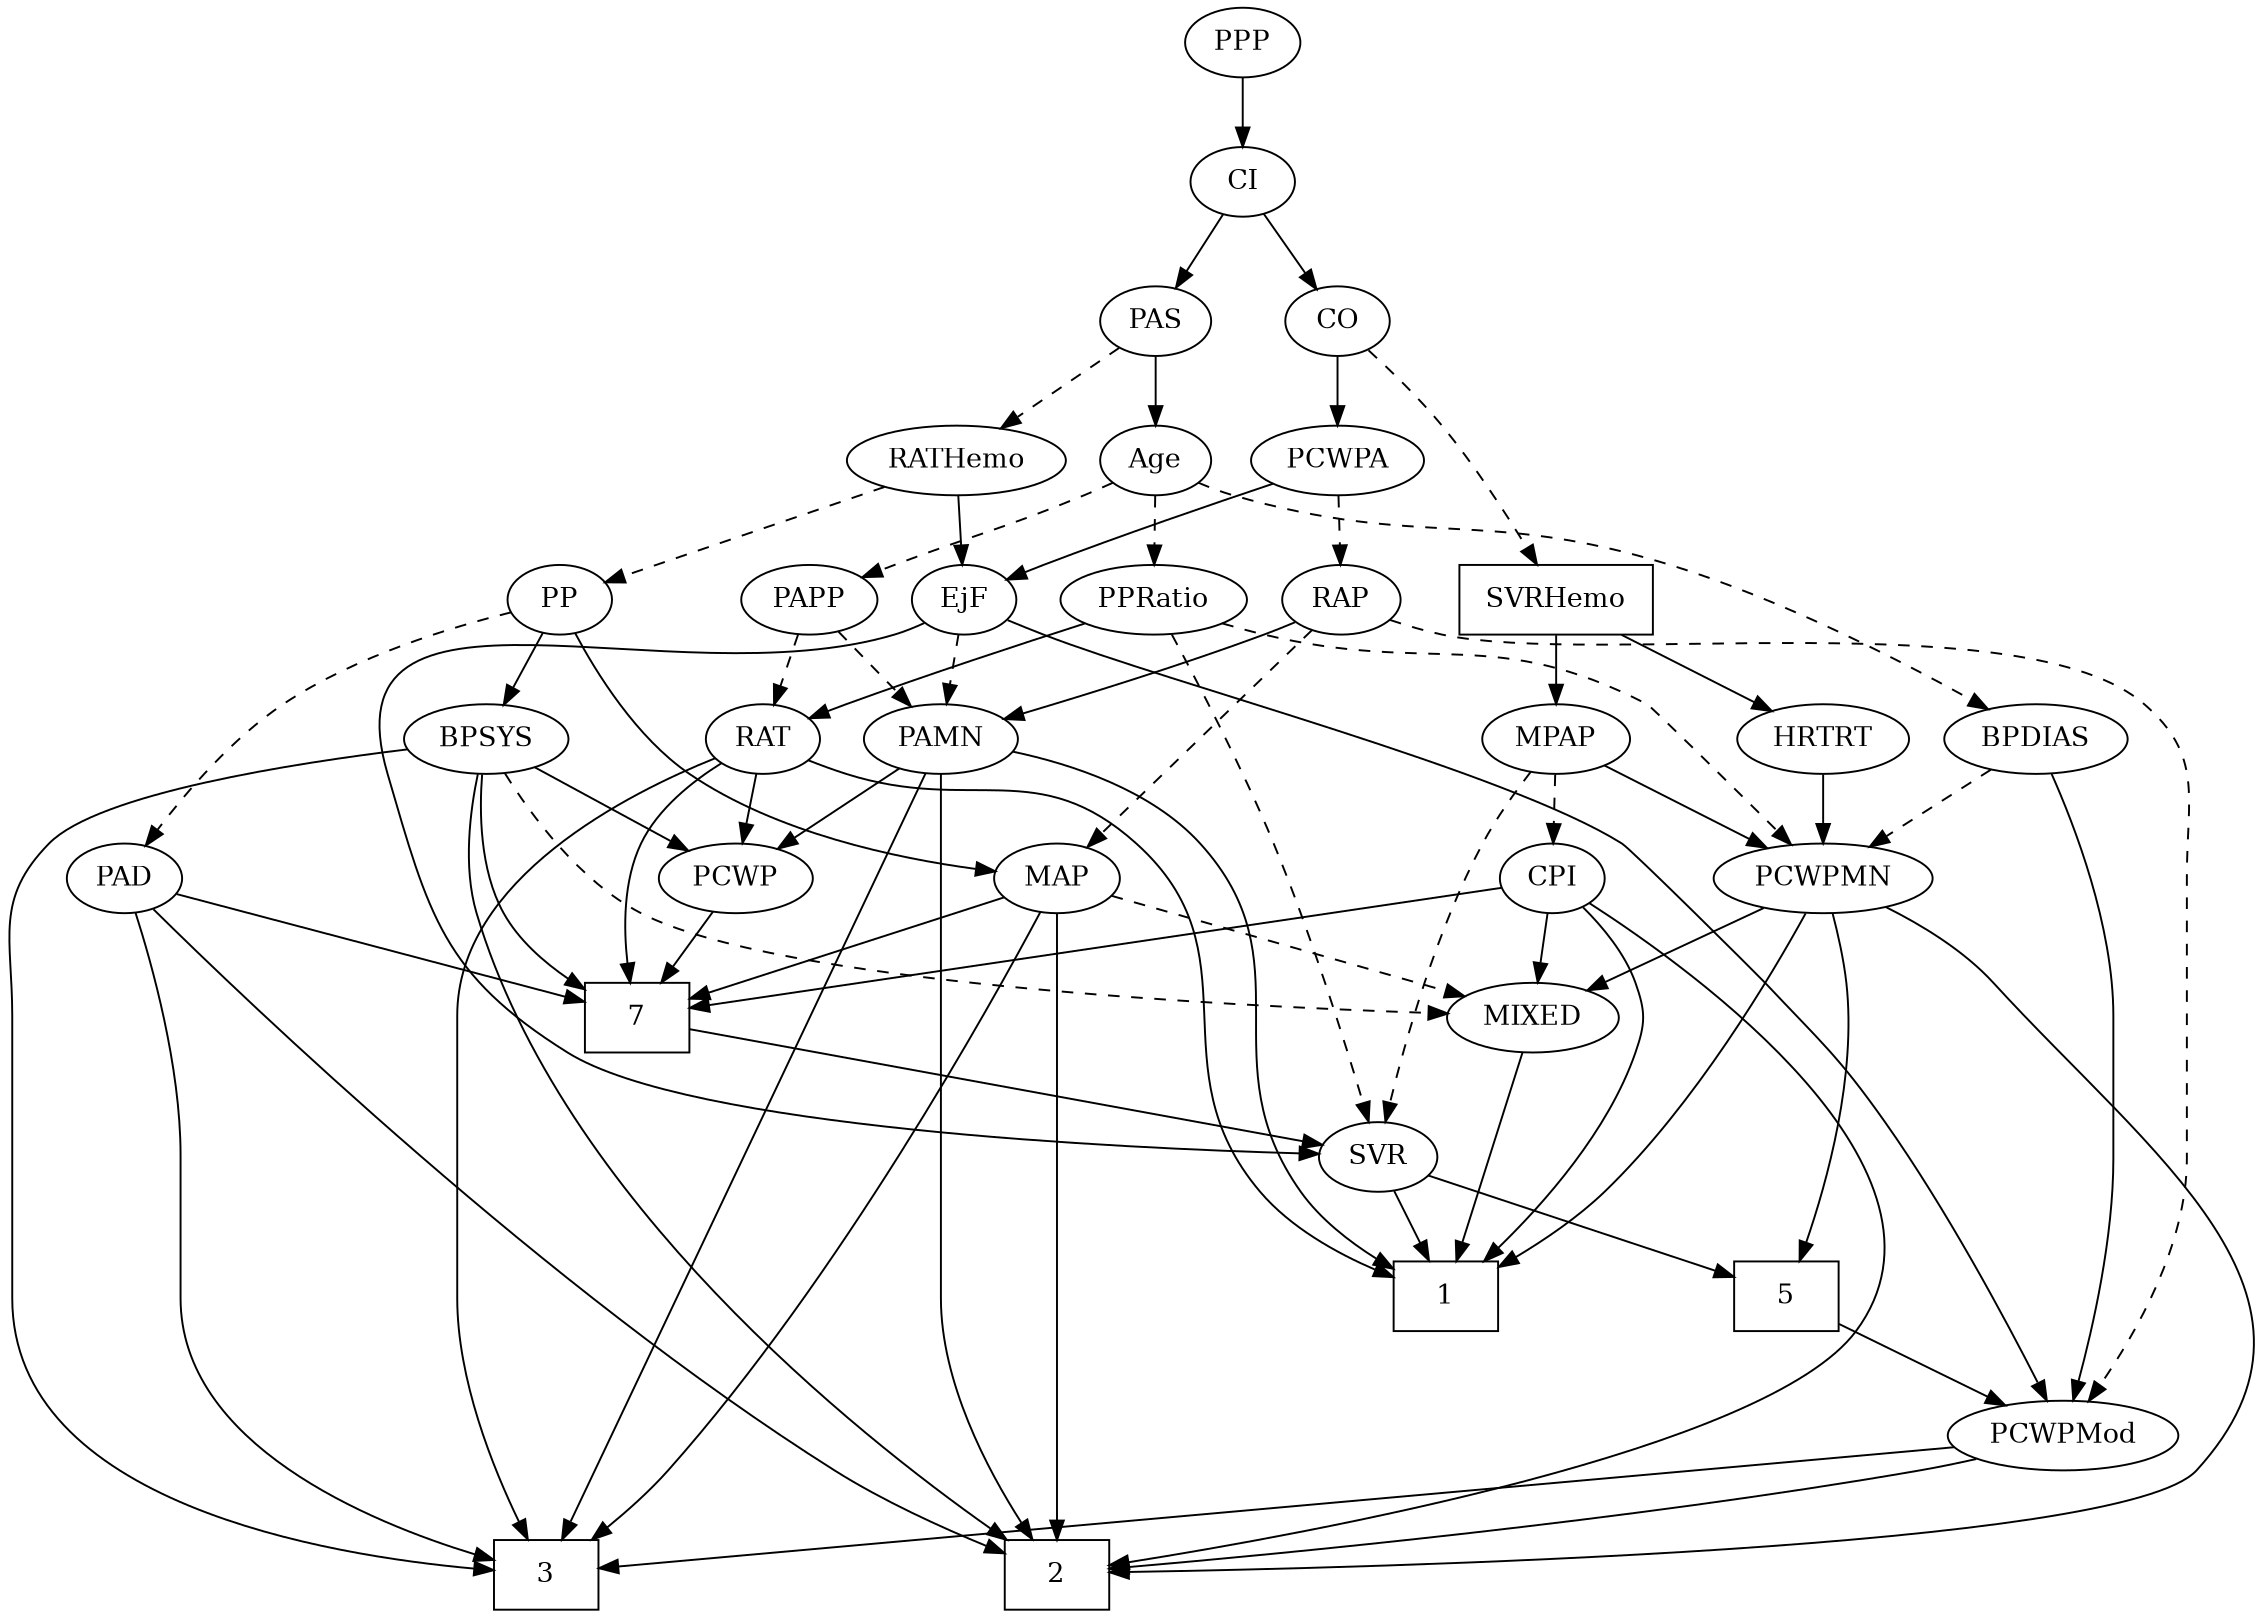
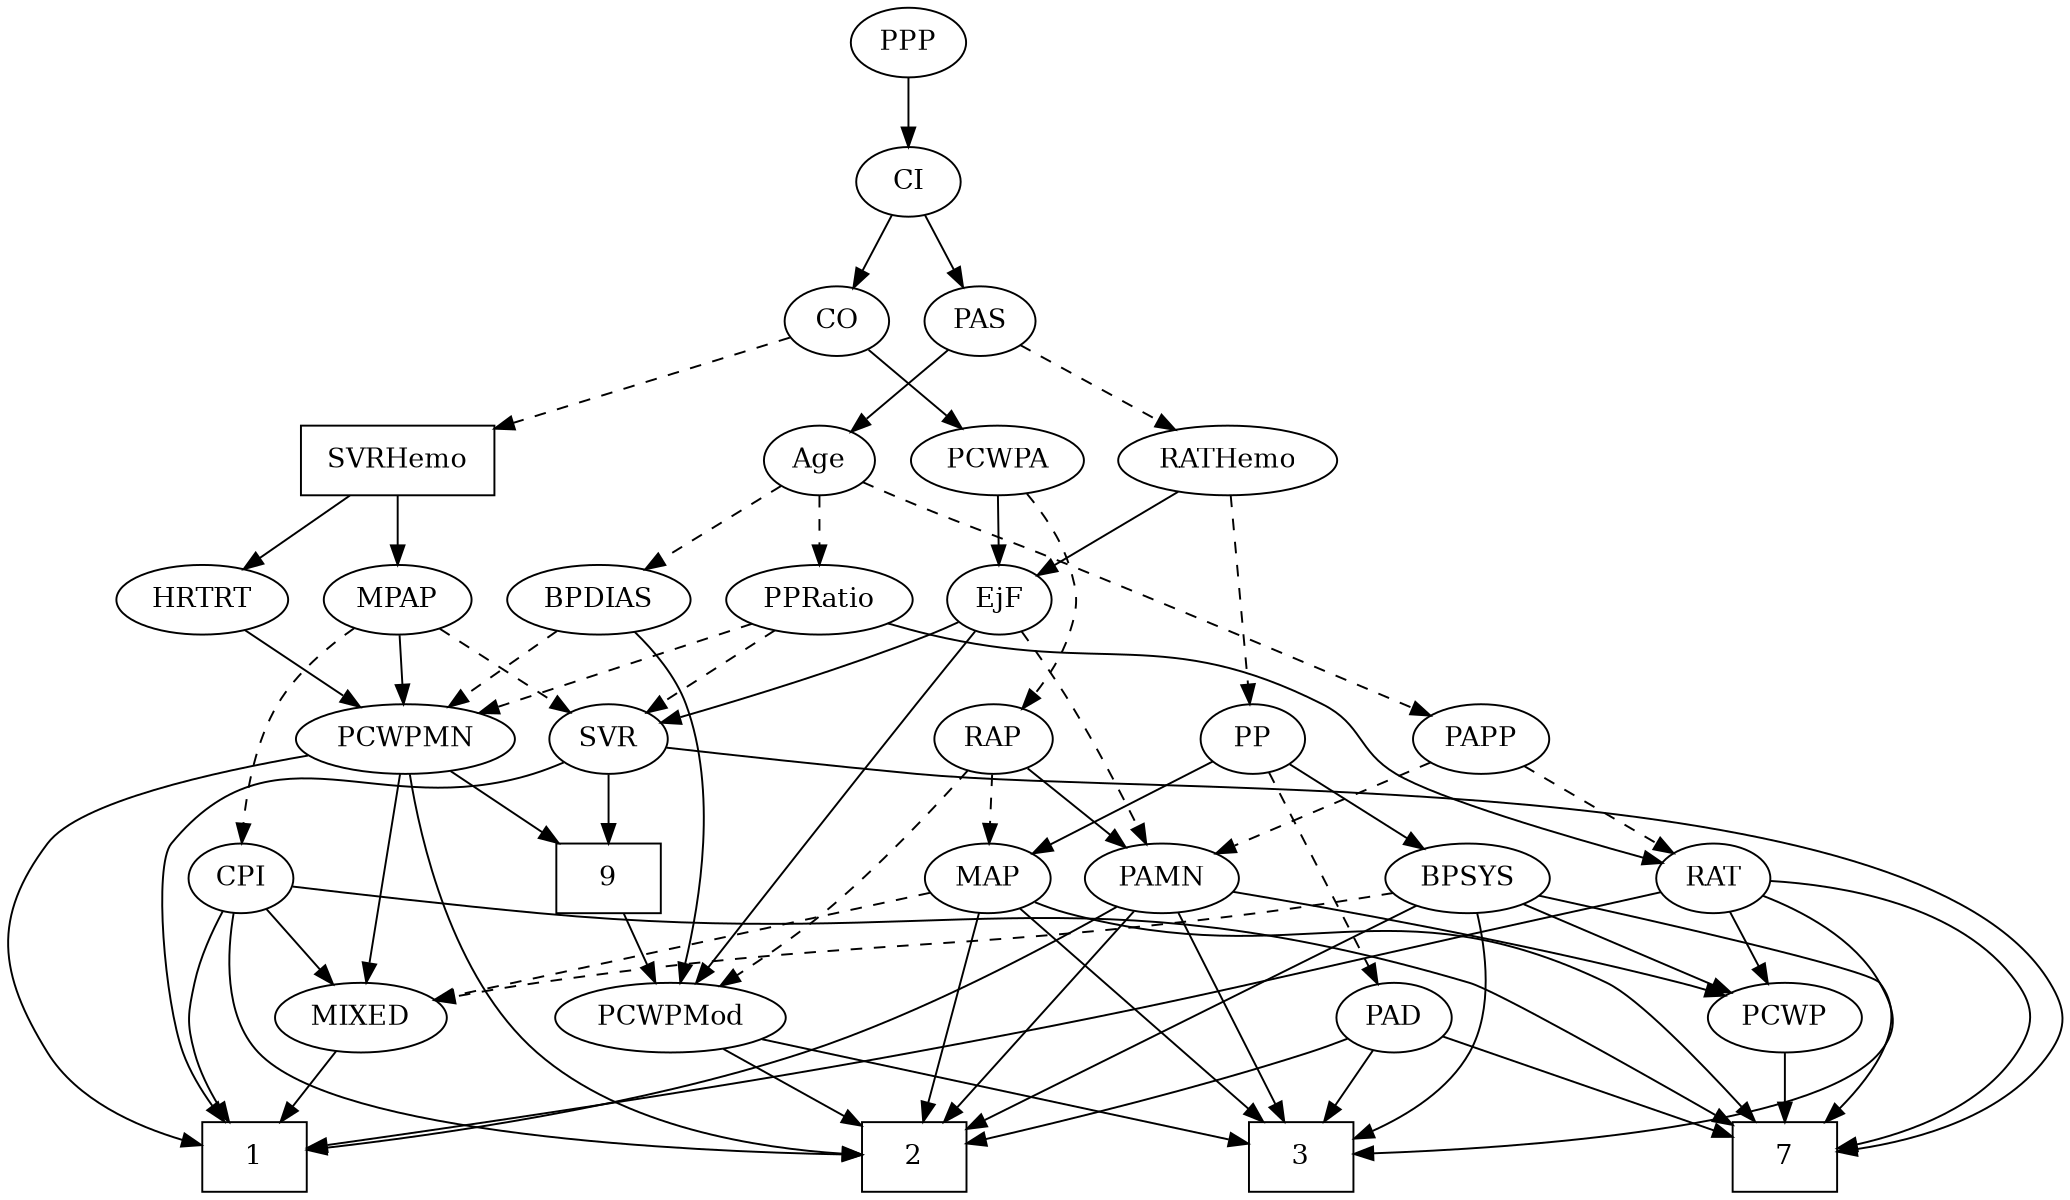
edge "7" -> "SVR": reversed
node "5": label "5" -> "9"
